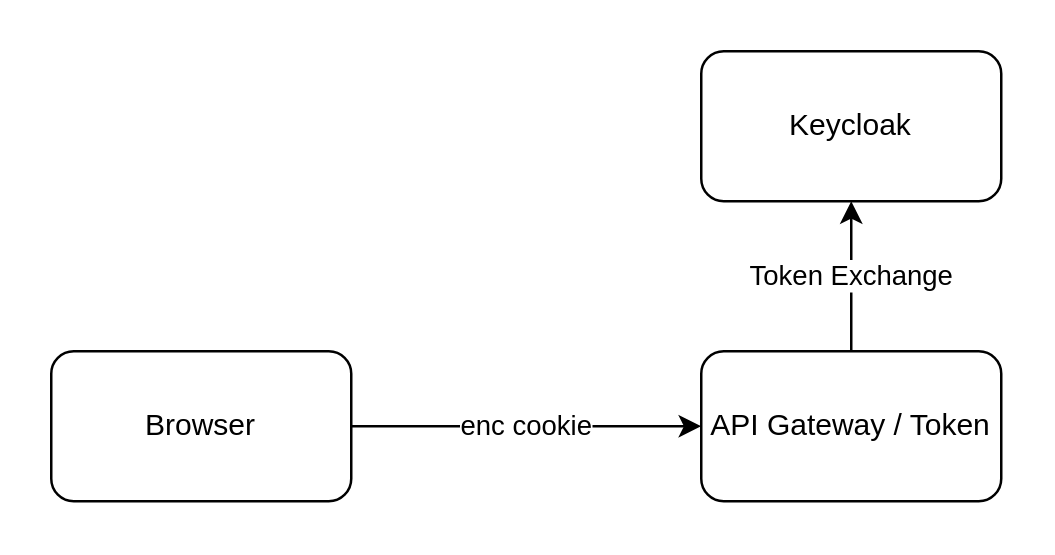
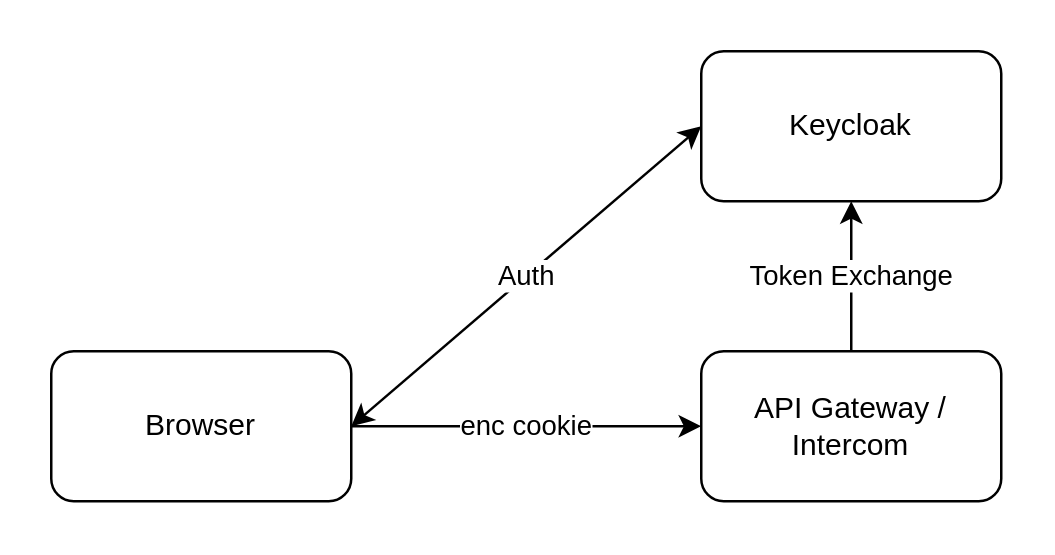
edge "Keycloak" -- "Browser": added, label "Auth"
node "API Gateway / Token": label "API Gateway / Token" -> "API Gateway / Intercom"
